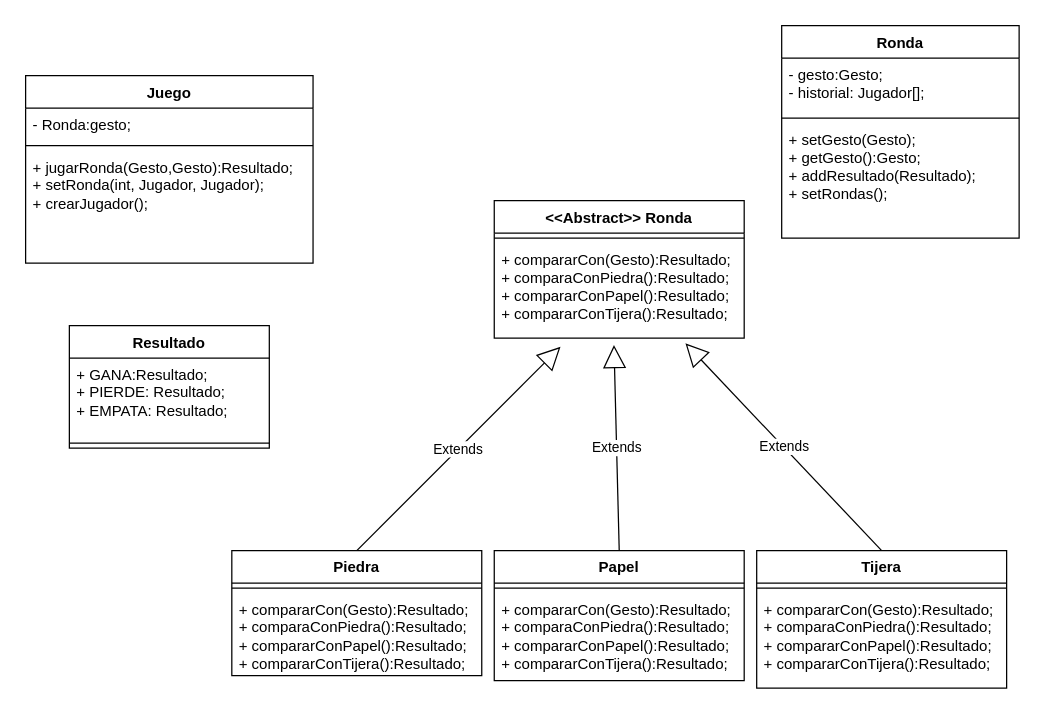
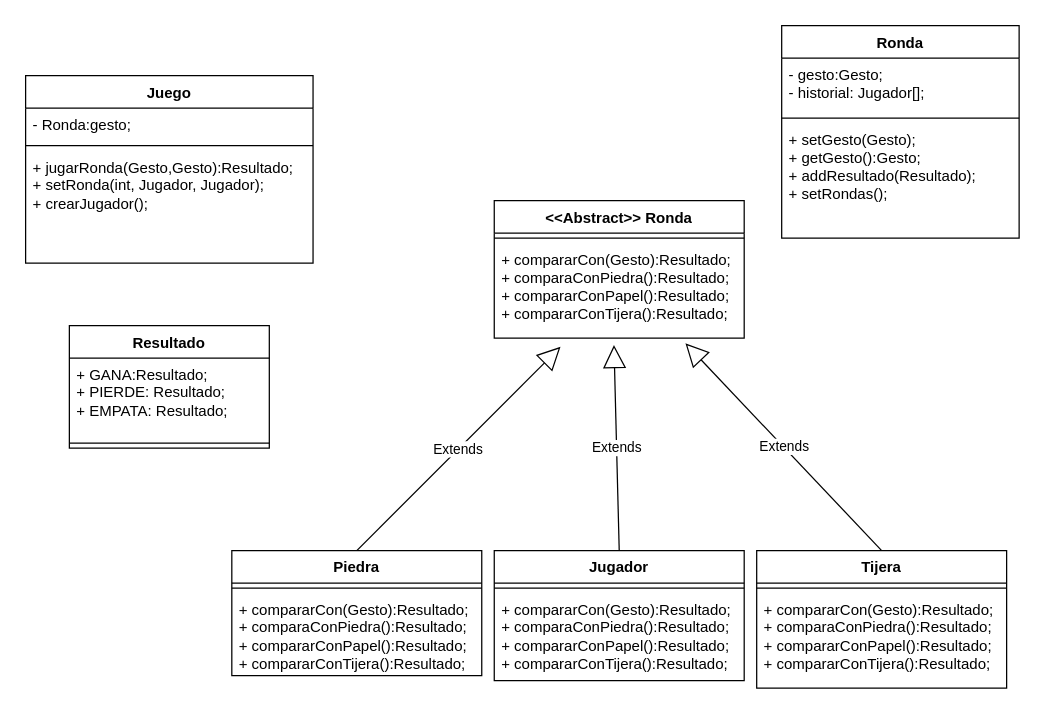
node "Papel": label "Papel" -> "Jugador"
